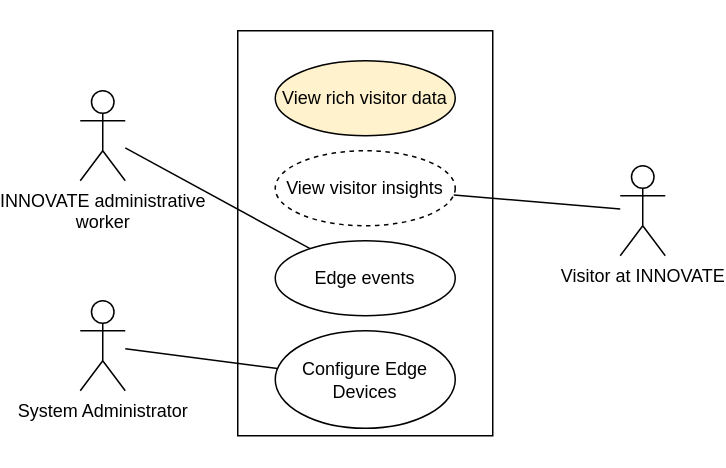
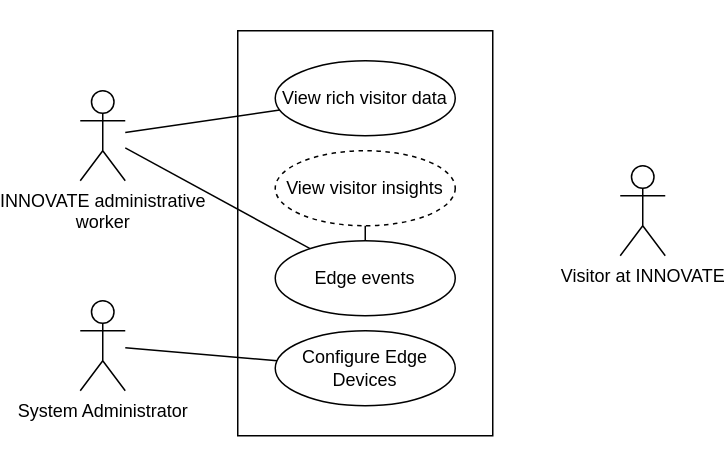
node "View rich visitor data": fillcolor #fff2cc -> #ffffff
edge "View rich visitor data" -- "INNOVATE administrative worker": added
edge "View visitor insights" -- "Visitor at INNOVATE": now "View visitor insights" -- "Edge events"
node "Configure Edge Devices": size 180x98 -> 180x75
